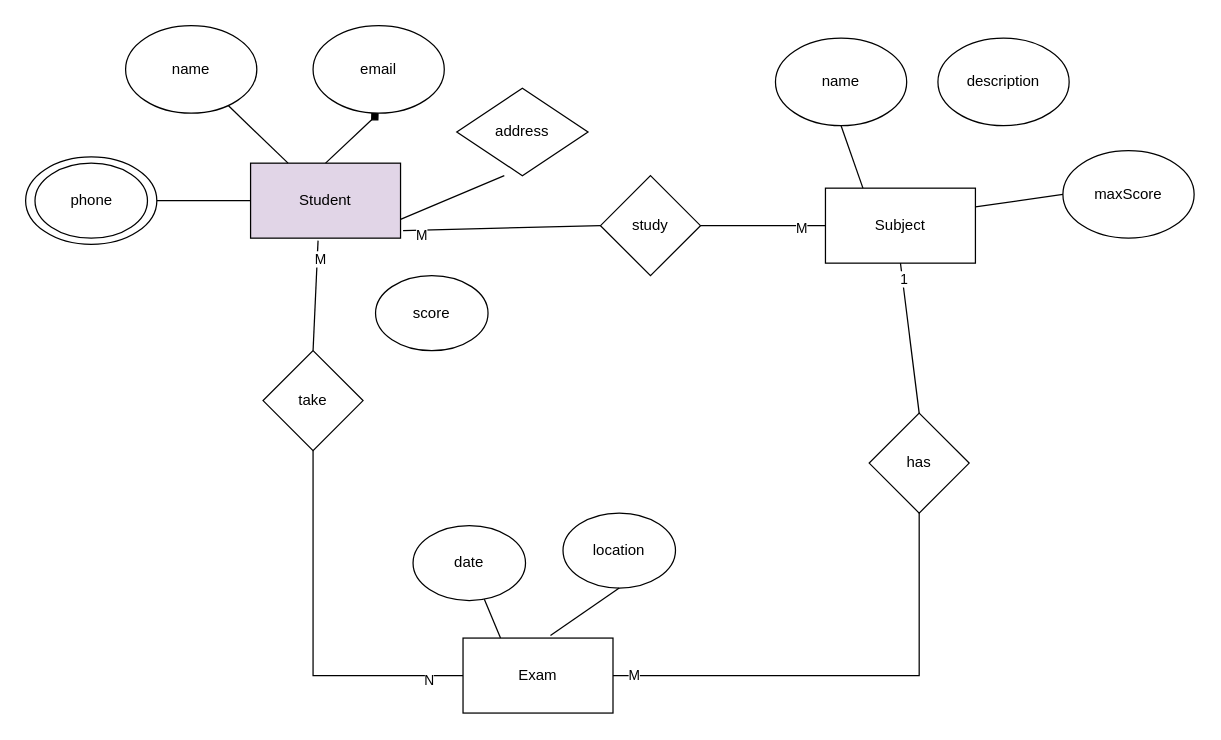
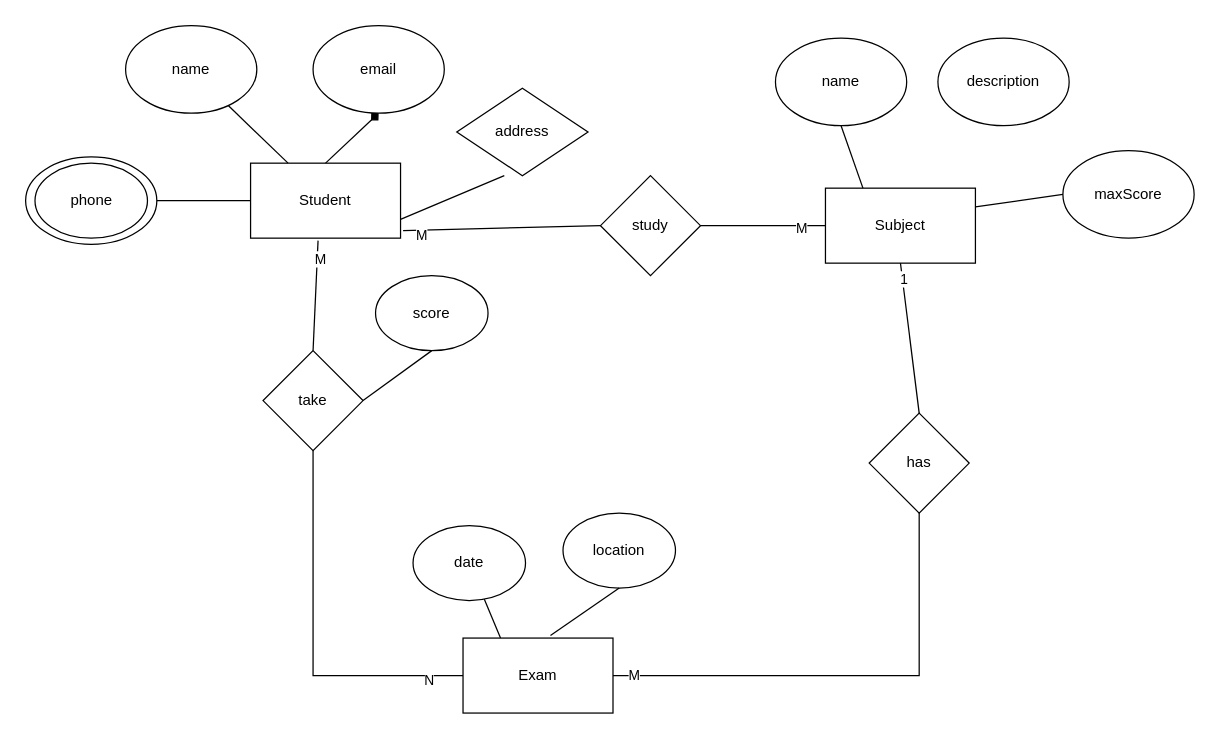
node "Student": fillcolor #e1d5e7 -> #ffffff
edge "score" -- "take": added
